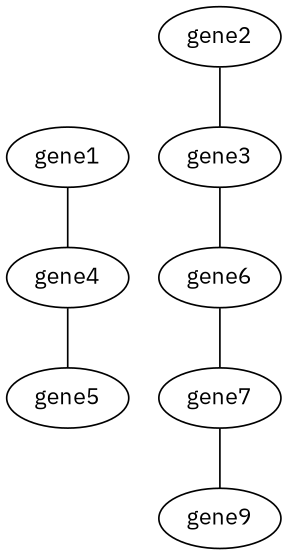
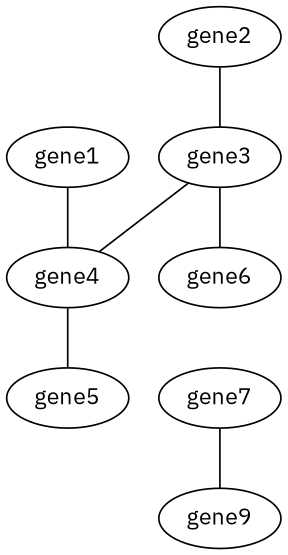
edge "gene3" -- "gene4": added
edge "gene6" -- "gene7": removed
